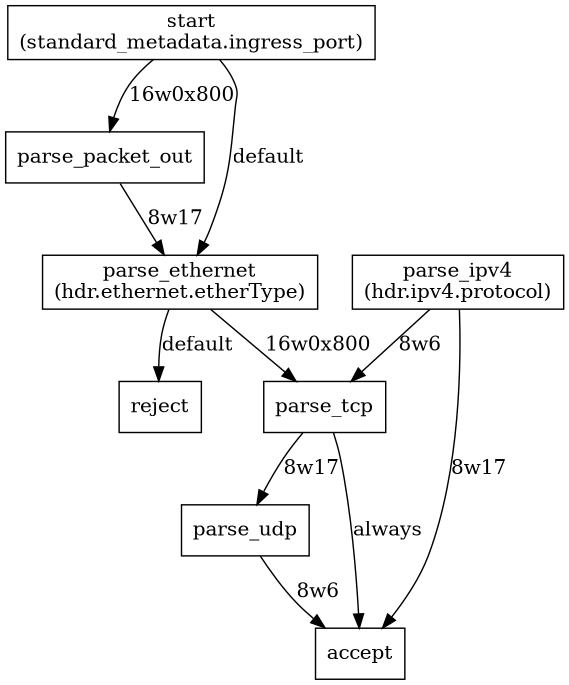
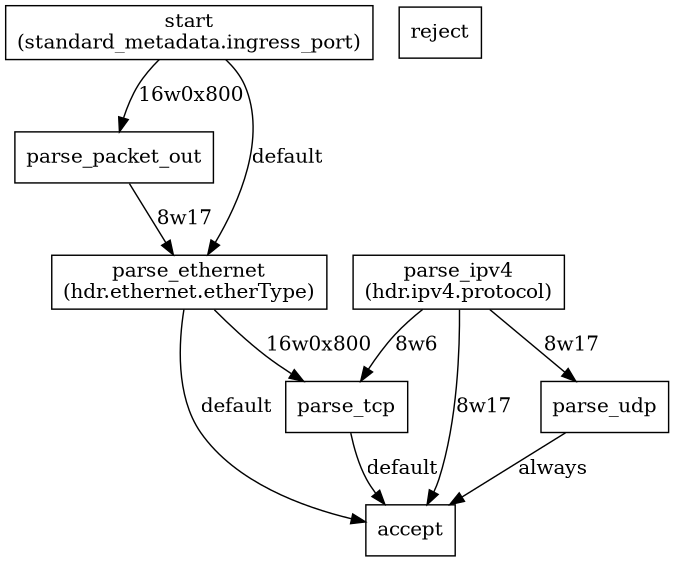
edge "parse_ethernet (hdr.ethernet.etherType)" -> "reject": now "parse_ethernet (hdr.ethernet.etherType)" -> "accept"
edge "parse_tcp" -> "parse_udp": now "parse_ipv4 (hdr.ipv4.protocol)" -> "parse_udp"
edge "parse_tcp" -> "accept": label "always" -> "default"
edge "parse_udp" -> "accept": label "8w6" -> "always"
